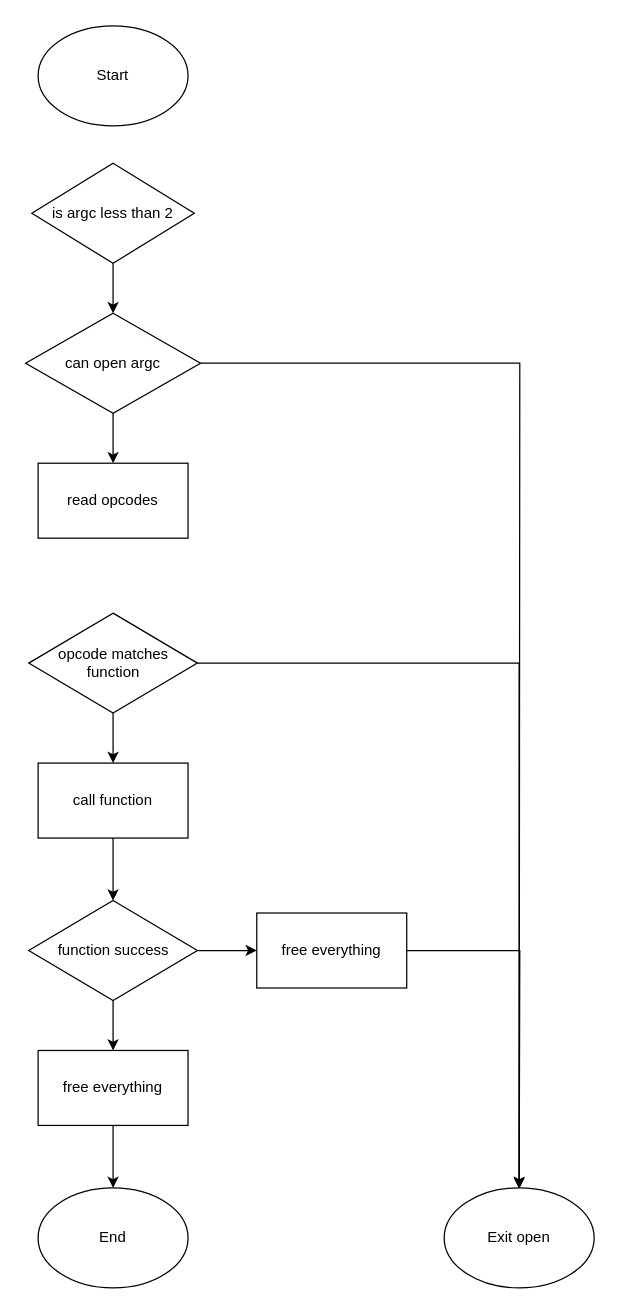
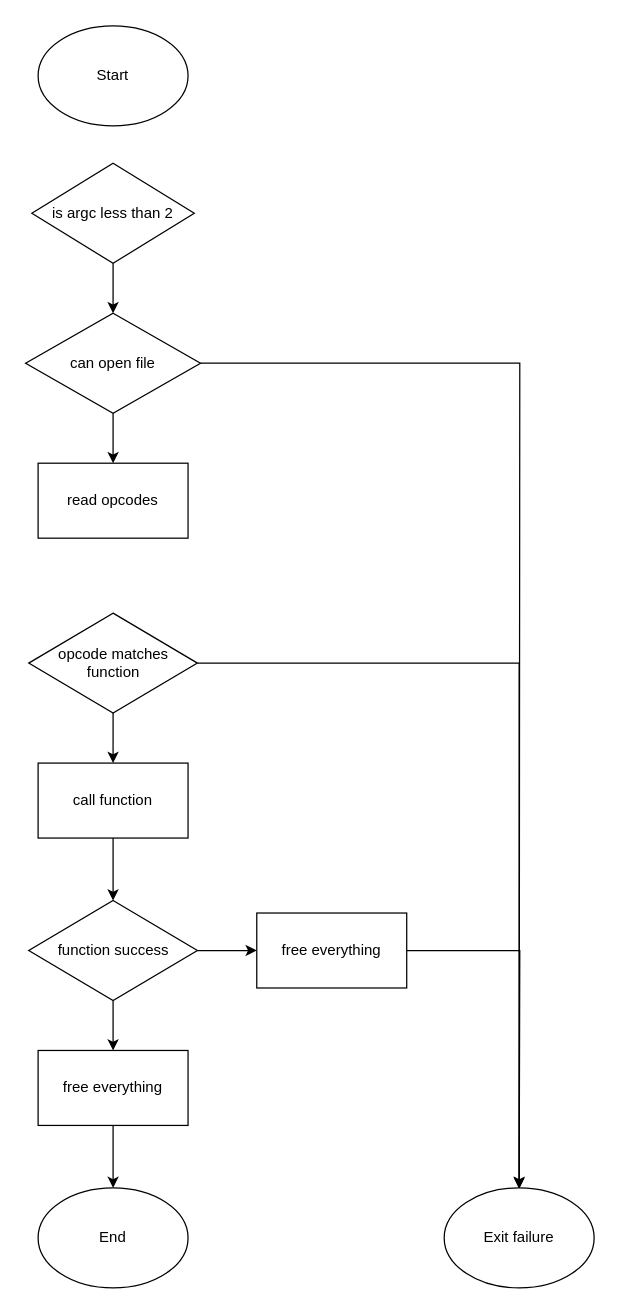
node "can open argc": label "can open argc" -> "can open file"
node "Exit open": label "Exit open" -> "Exit failure"
